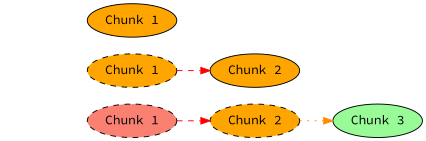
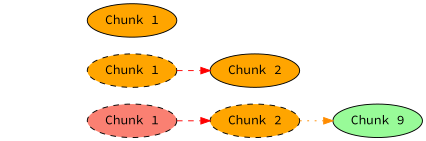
node "Chunk 3": label "Chunk 3" -> "Chunk 9"
